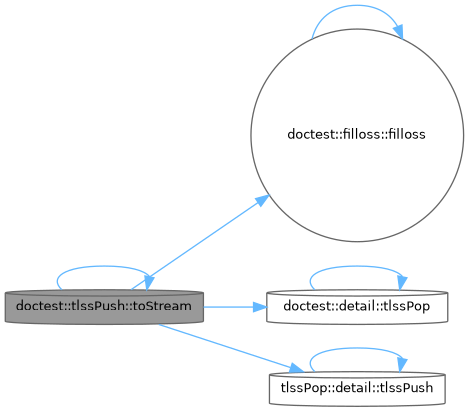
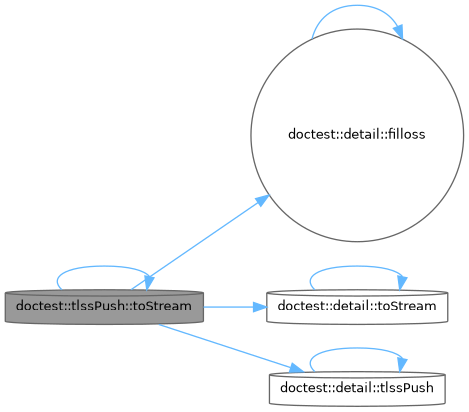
node "doctest::filloss::filloss": label "doctest::filloss::filloss" -> "doctest::detail::filloss"
node "doctest::detail::tlssPop": label "doctest::detail::tlssPop" -> "doctest::detail::toStream"
node "tlssPop::detail::tlssPush": label "tlssPop::detail::tlssPush" -> "doctest::detail::tlssPush"
